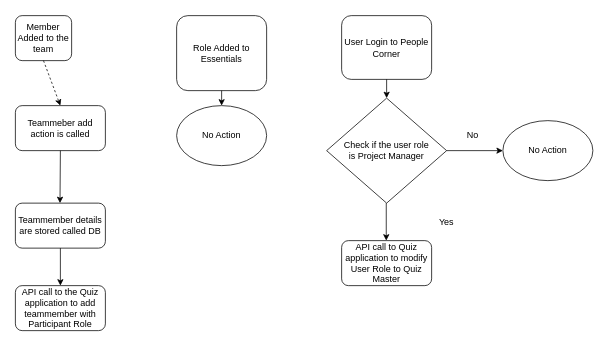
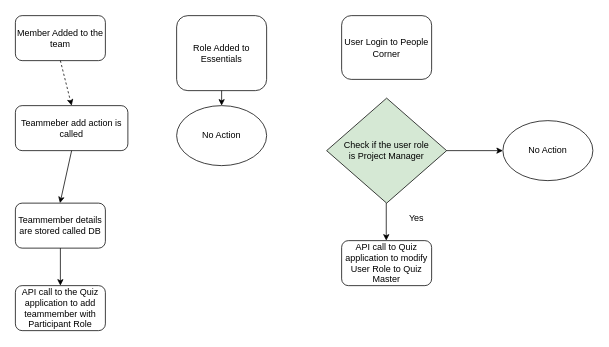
node "Member Added to the team": size 56x45 -> 90x45
edge "User Login to People Corner" -> "Check if the user role is Project Manager": removed
node "Teammeber add action is called": size 90x45 -> 113x45
node "No": removed
node "Check if the user role is Project Manager": fillcolor #ffffff -> #d5e8d4
node "Yes": moved (447, 222) -> (417, 218)
